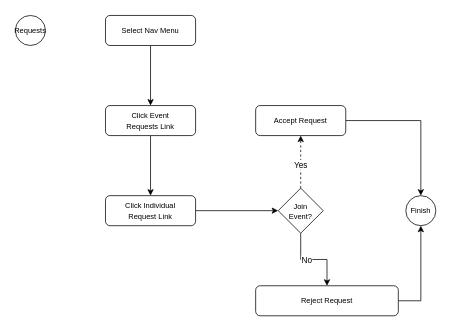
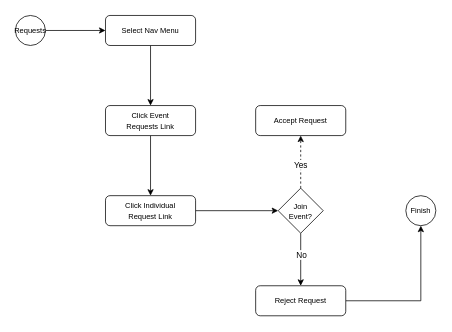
edge "Requests" -> "Select Nav Menu": added
edge "Accept Request" -> "Finish": removed
node "Reject Request": size 143x30 -> 90x30
